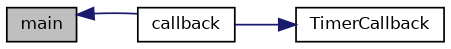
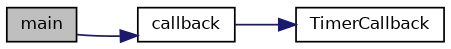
edge "callback" -> "main": reversed
